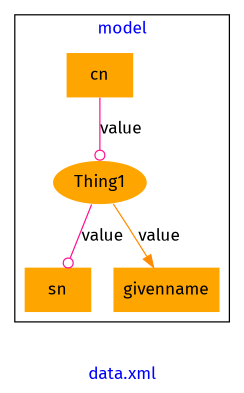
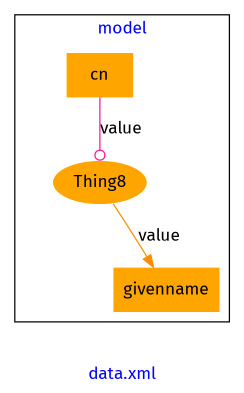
node "Thing1": label "Thing1" -> "Thing8"
node "sn": removed
